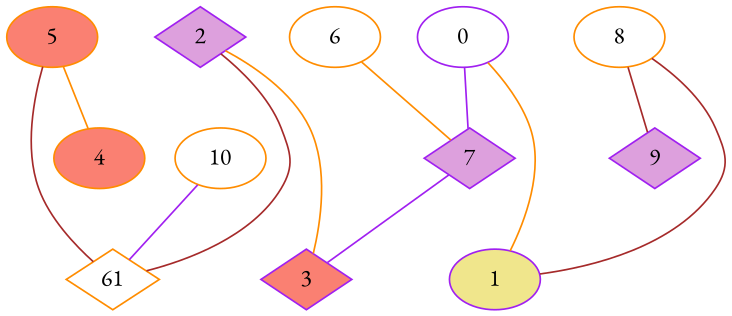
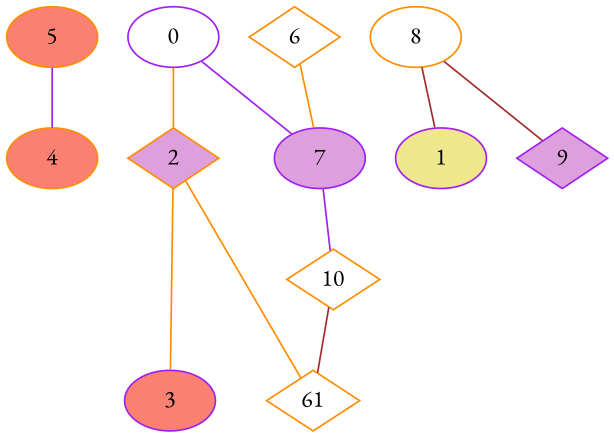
node "2": color purple -> darkorange
node "6": shape ellipse -> diamond
edge "5" -- "4": color darkorange -> purple
edge "0" -- "1": now "0" -- "2"
node "10": shape ellipse -> diamond
node "7": shape diamond -> ellipse
edge "5" -- "61": removed
edge "2" -- "61": color brown -> darkorange
edge "7" -- "3": now "7" -- "10"
edge "10" -- "61": color purple -> brown
node "3": shape diamond -> ellipse
